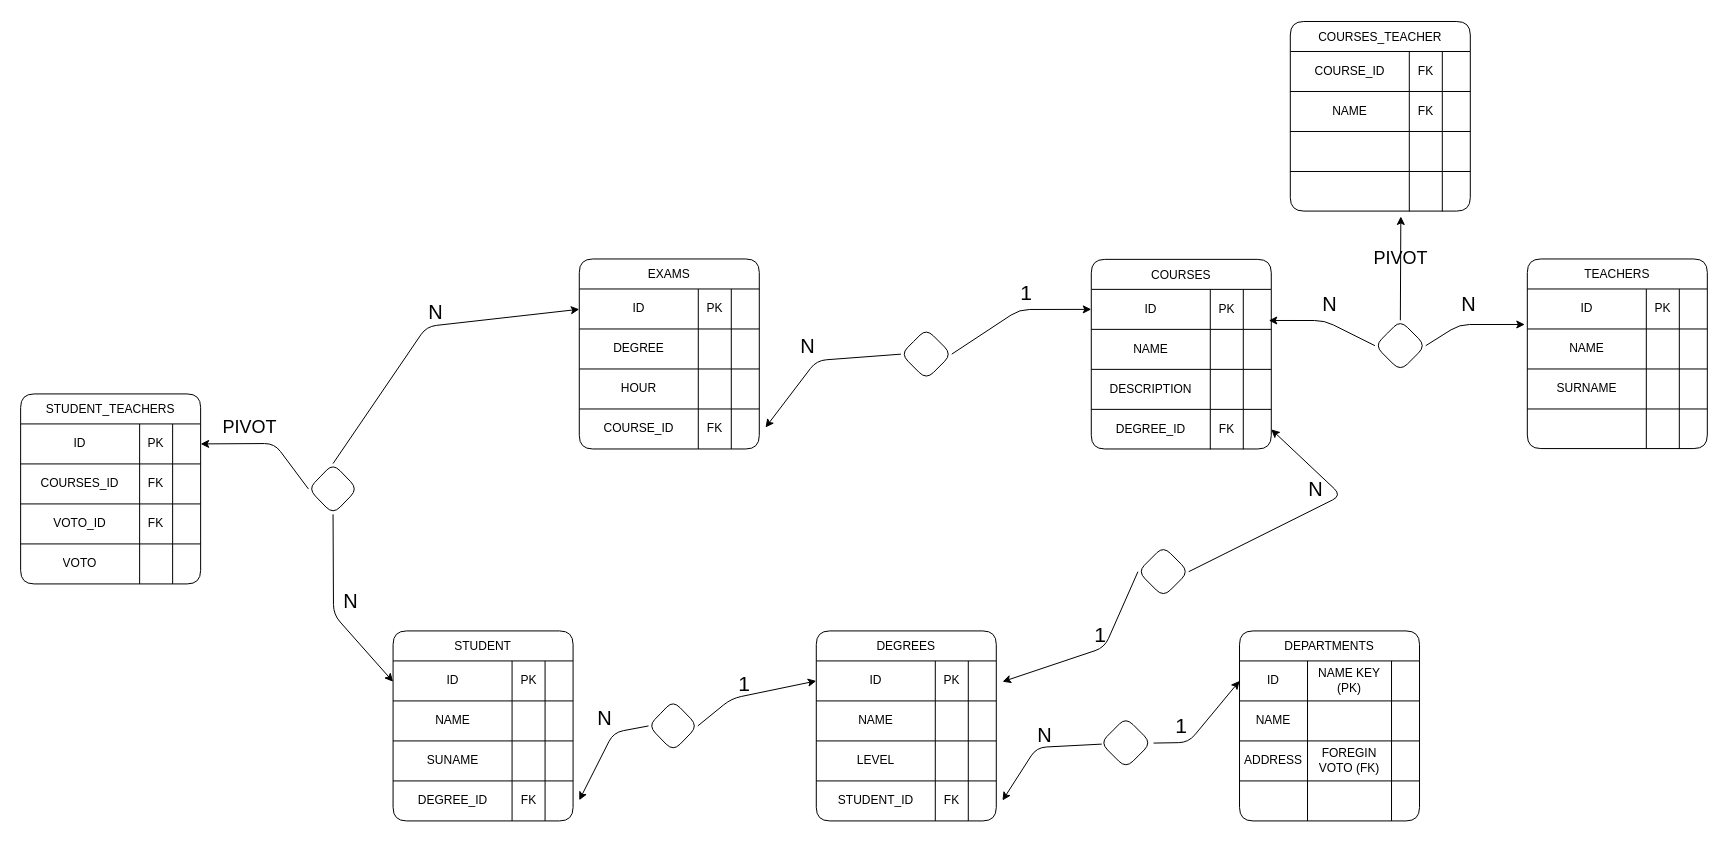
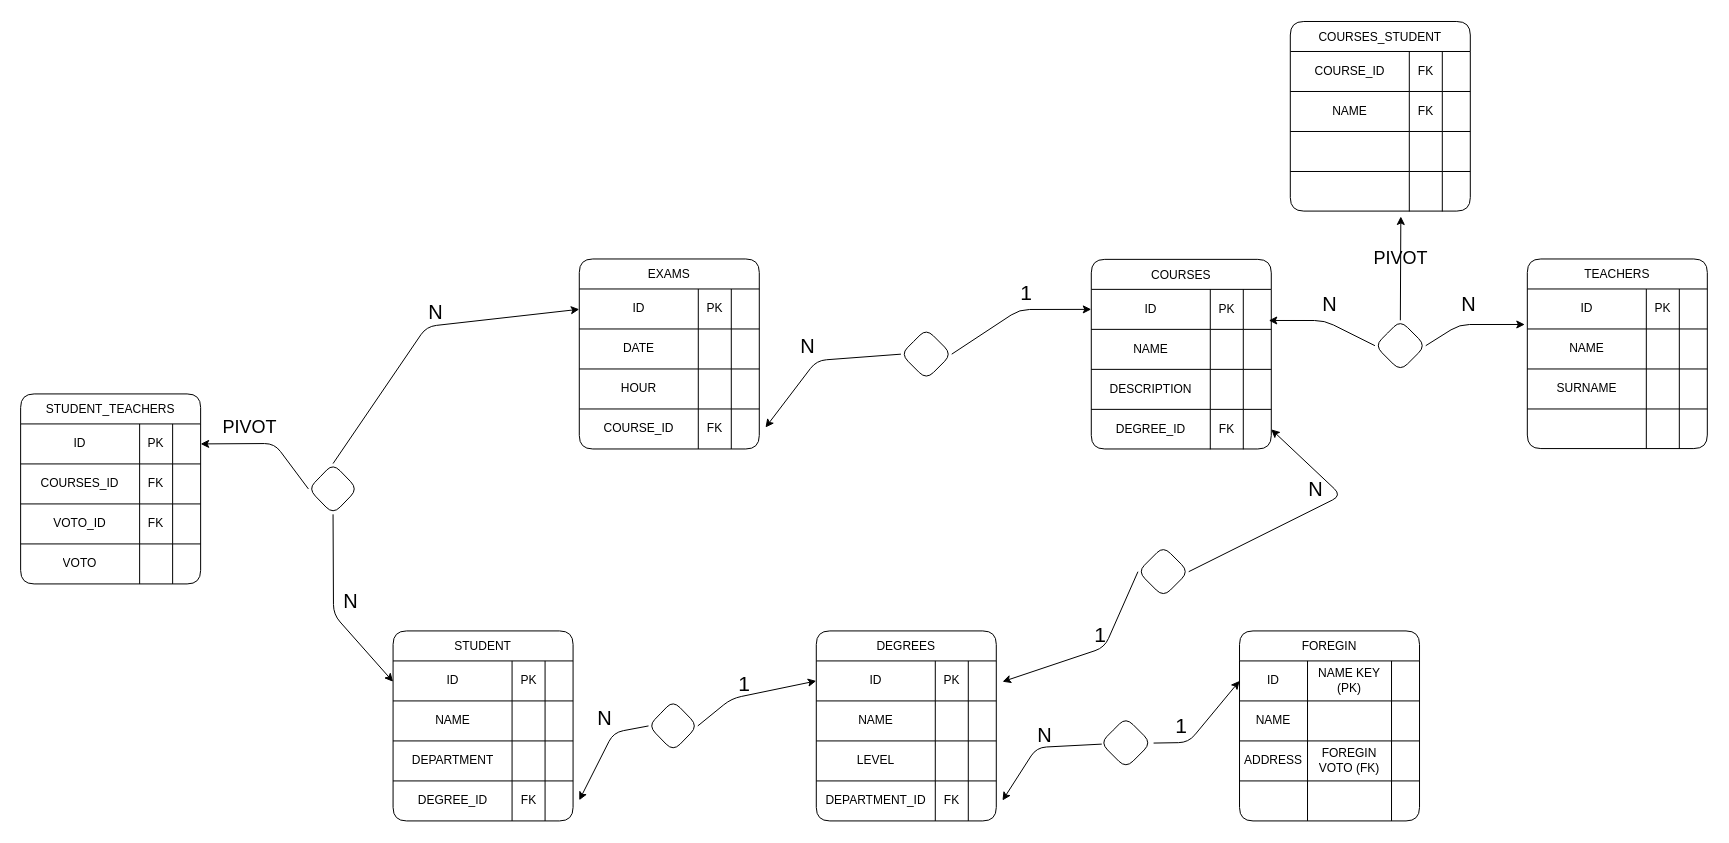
node "COURSES_TEACHER": label "COURSES_TEACHER" -> "COURSES_STUDENT"
node "DEGREE": label "DEGREE" -> "DATE"
node "DEPARTMENTS": label "DEPARTMENTS" -> "FOREGIN"
node "SUNAME": label "SUNAME" -> "DEPARTMENT"
node "STUDENT_ID": label "STUDENT_ID" -> "DEPARTMENT_ID"
